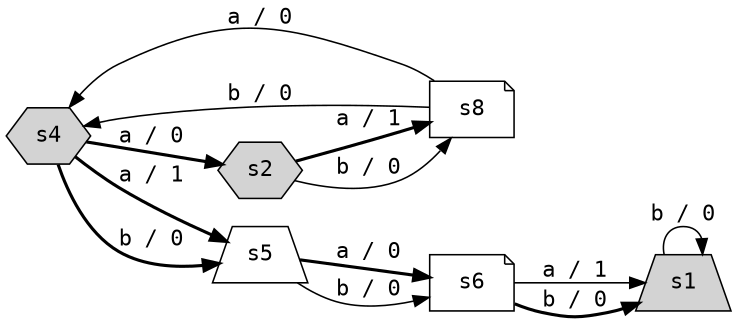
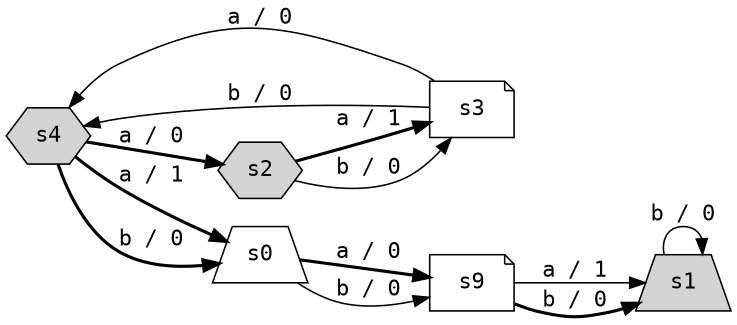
node "s8": label "s8" -> "s3"
node "s5": label "s5" -> "s0"
node "s6": label "s6" -> "s9"
